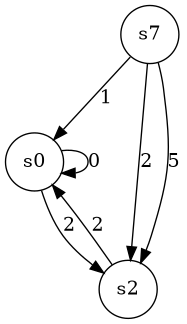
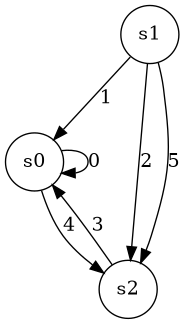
node "s7": label "s7" -> "s1"
edge "s0" -> "s2": label "2" -> "4"
edge "s2" -> "s0": label "2" -> "3"
